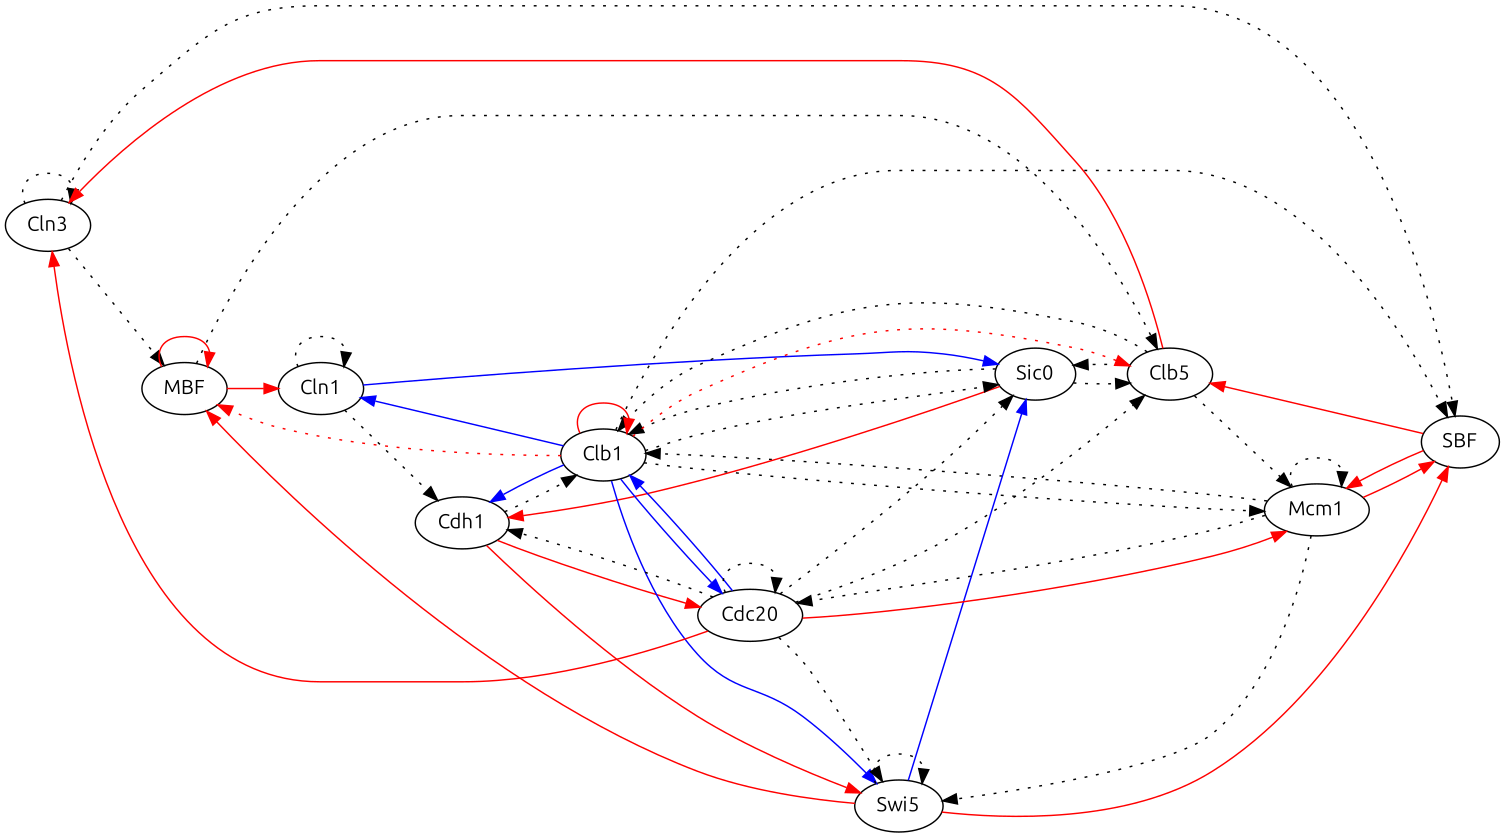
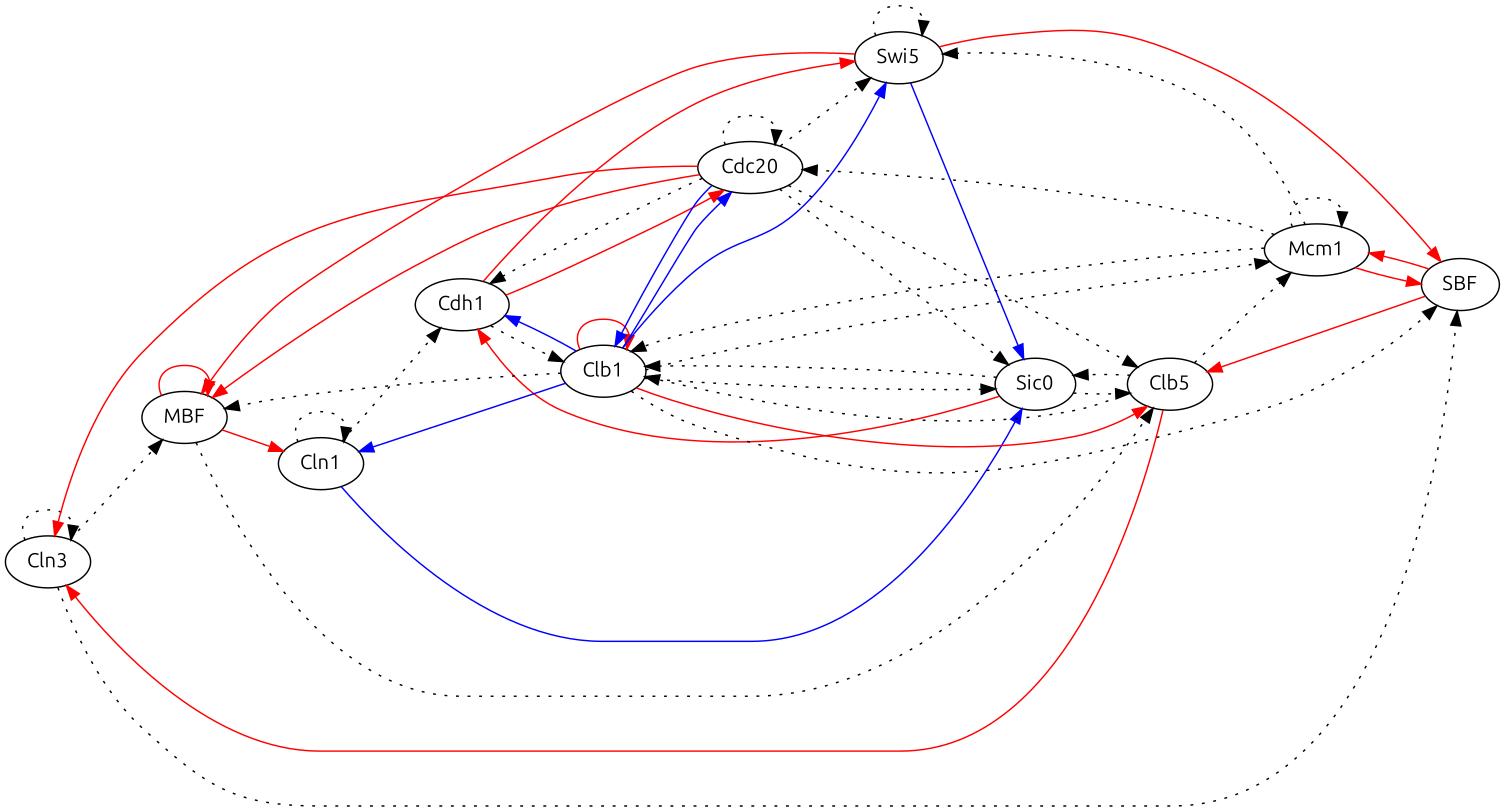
edge "Clb1" -> "Clb5": style dotted -> solid
edge "Clb1" -> "MBF": color red -> black
edge "Cdc20" -> "Mcm1": now "Cdc20" -> "MBF"
